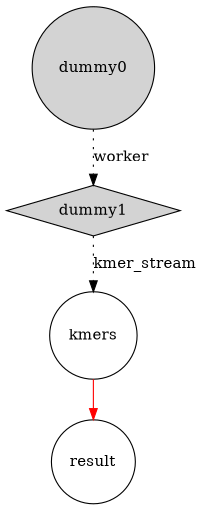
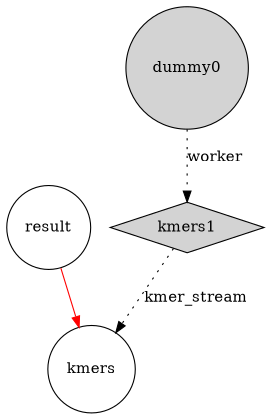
node "dummy1": label "dummy1" -> "kmers1"
edge "kmers" -> "result": reversed
